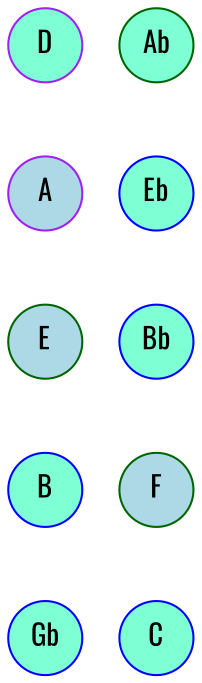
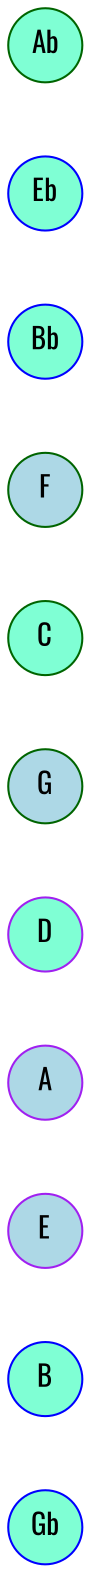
node "E": color darkgreen -> purple
node "C": color blue -> darkgreen
node "G": added
